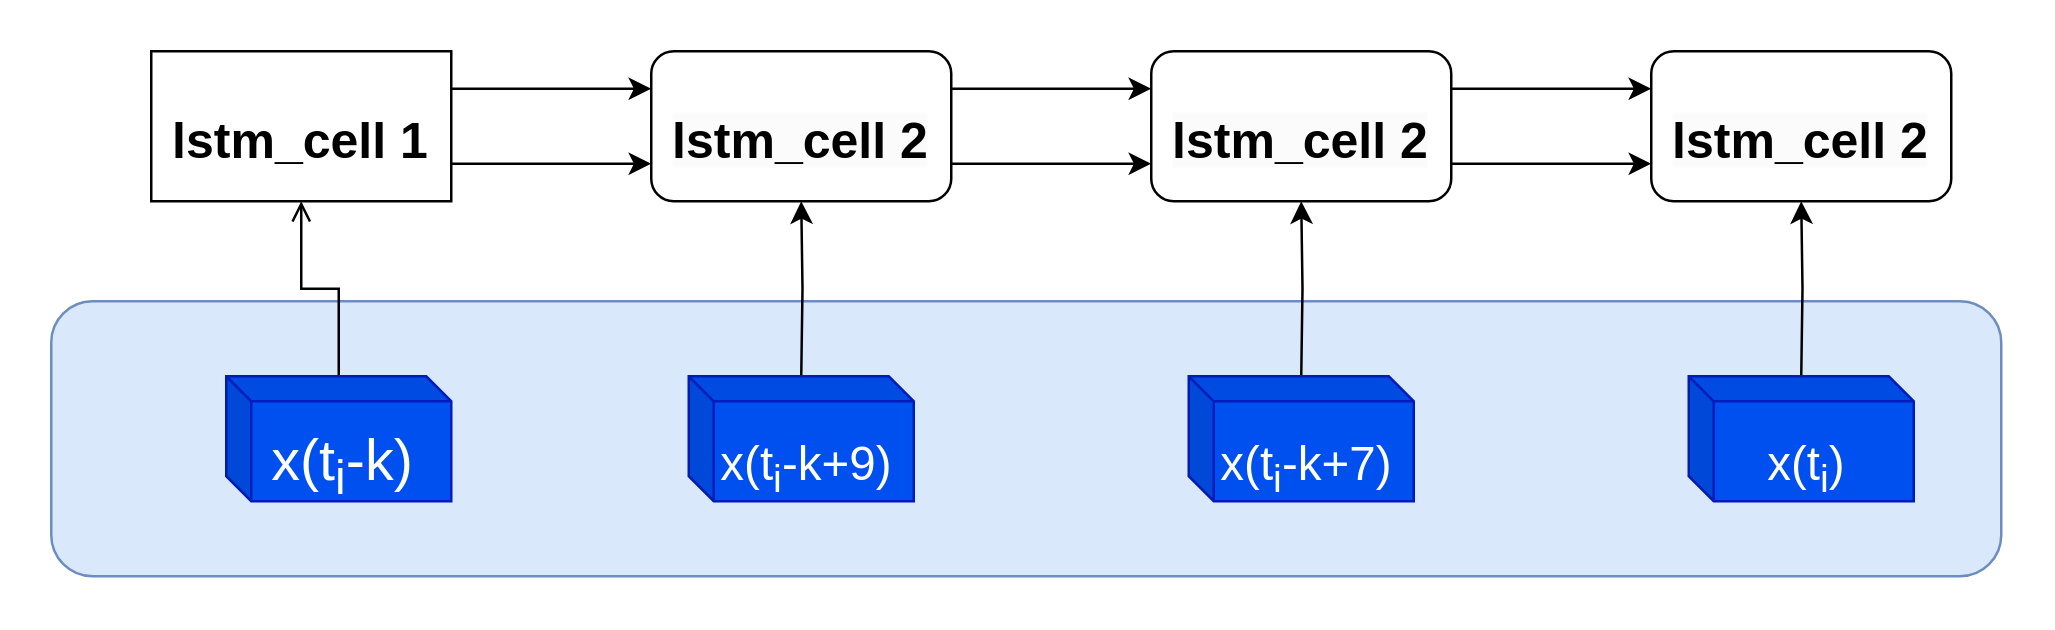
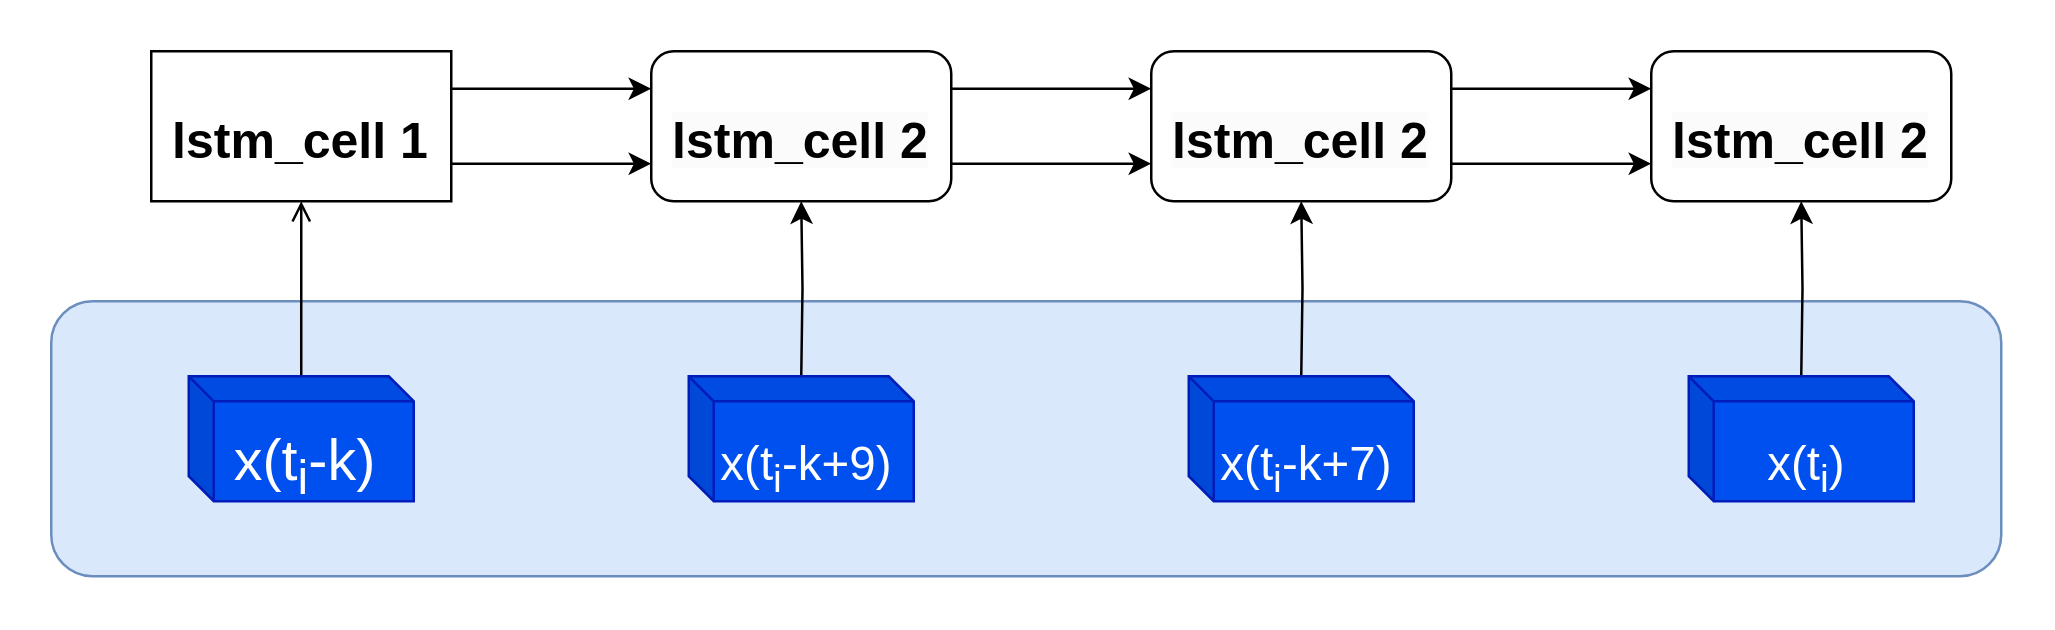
node "x(ti-k)": moved (339, 439) -> (301, 439)
